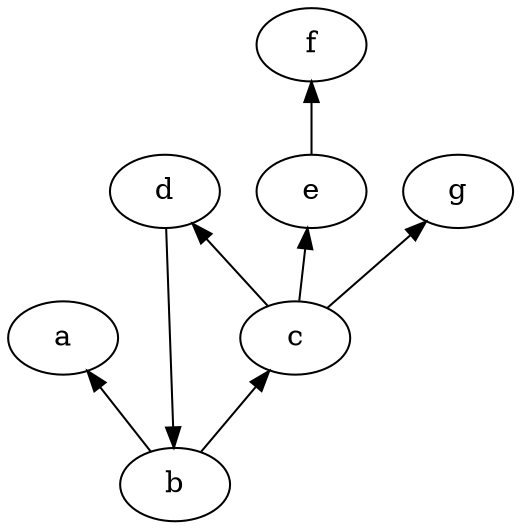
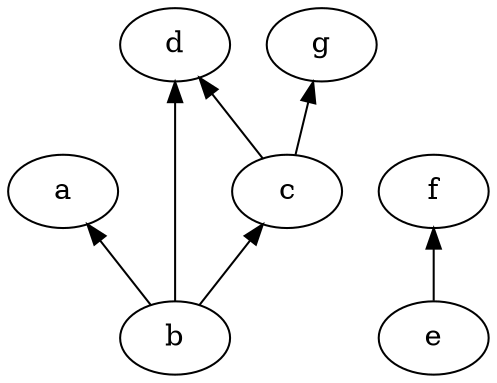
edge "c" -> "e": removed
edge "d" -> "b": reversed
